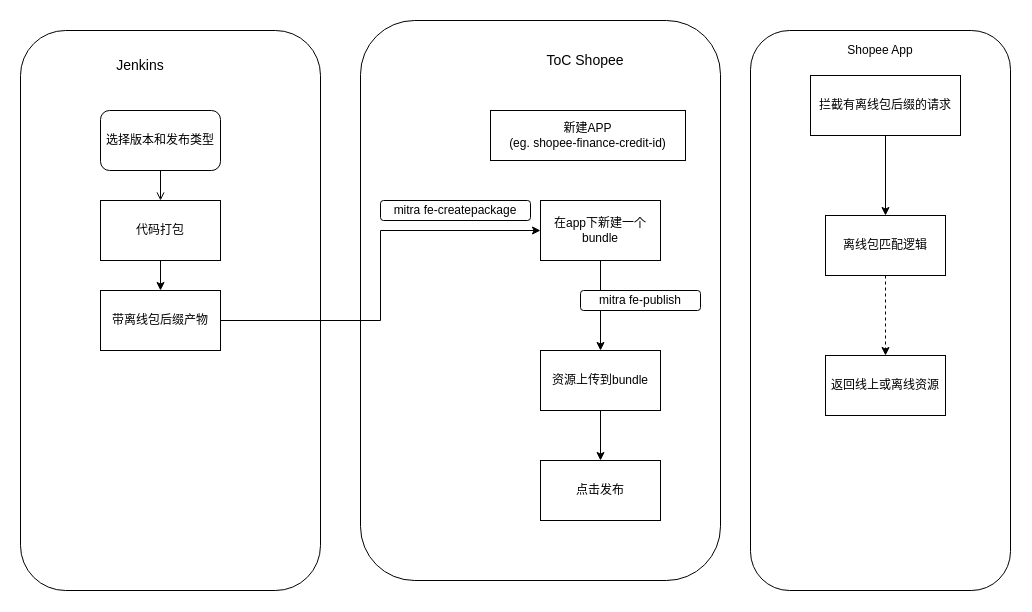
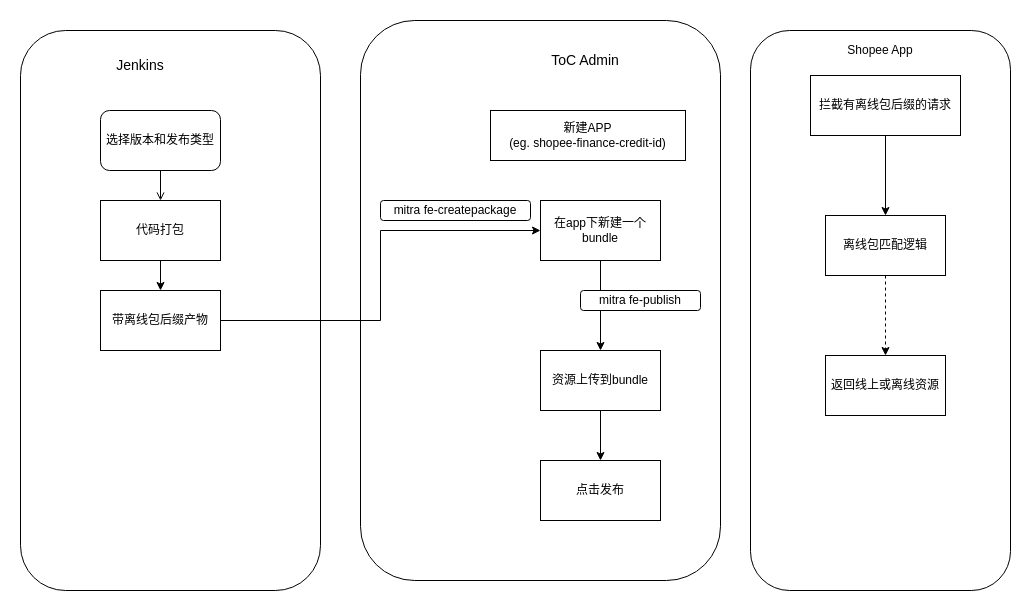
node "ToC Shopee": label "ToC Shopee" -> "ToC Admin"
